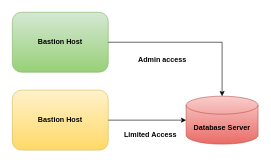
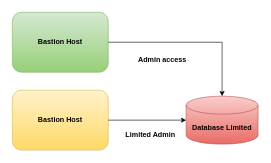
node "Database Server": label "Database Server" -> "Database Limited"
node "Limited Access": label "Limited Access" -> "Limited Admin"
